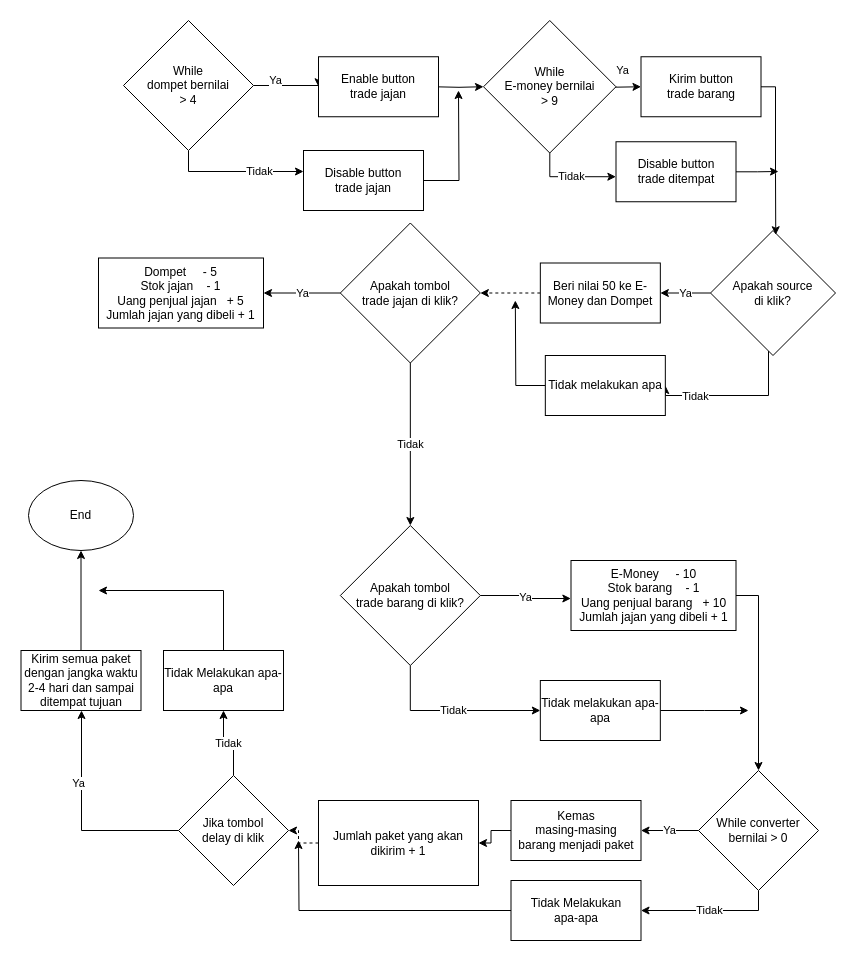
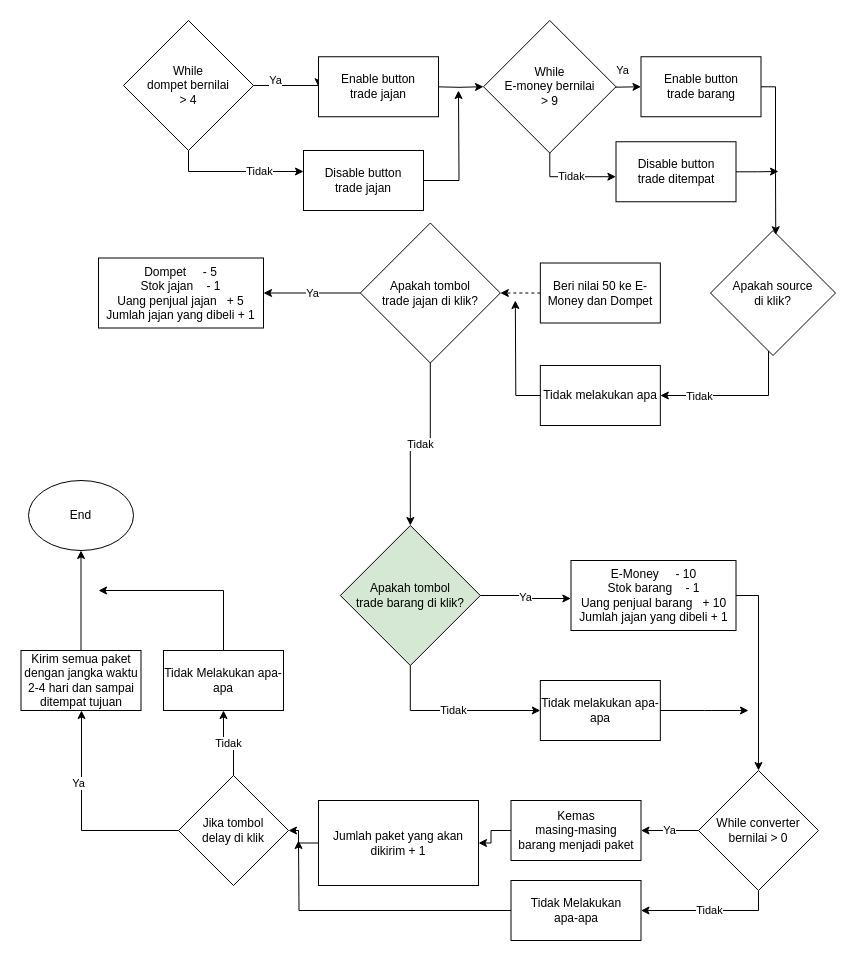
node "Kirim button trade barang": label "Kirim button trade barang" -> "Enable button trade barang"
node "Apakah tombol trade jajan di klik?": moved (410, 293) -> (430, 293)
edge "Apakah source di klik?" -> "Beri nilai 50 ke E-Money dan Dompet": removed, label "Ya"
node "Tidak melakukan apa": moved (605, 386) -> (600, 396)
node "Apakah tombol trade barang di klik?": fillcolor #ffffff -> #d5e8d4
edge "Jumlah paket yang akan dikirim + 1" -> "Jika tombol delay di klik": style dashed -> solid
